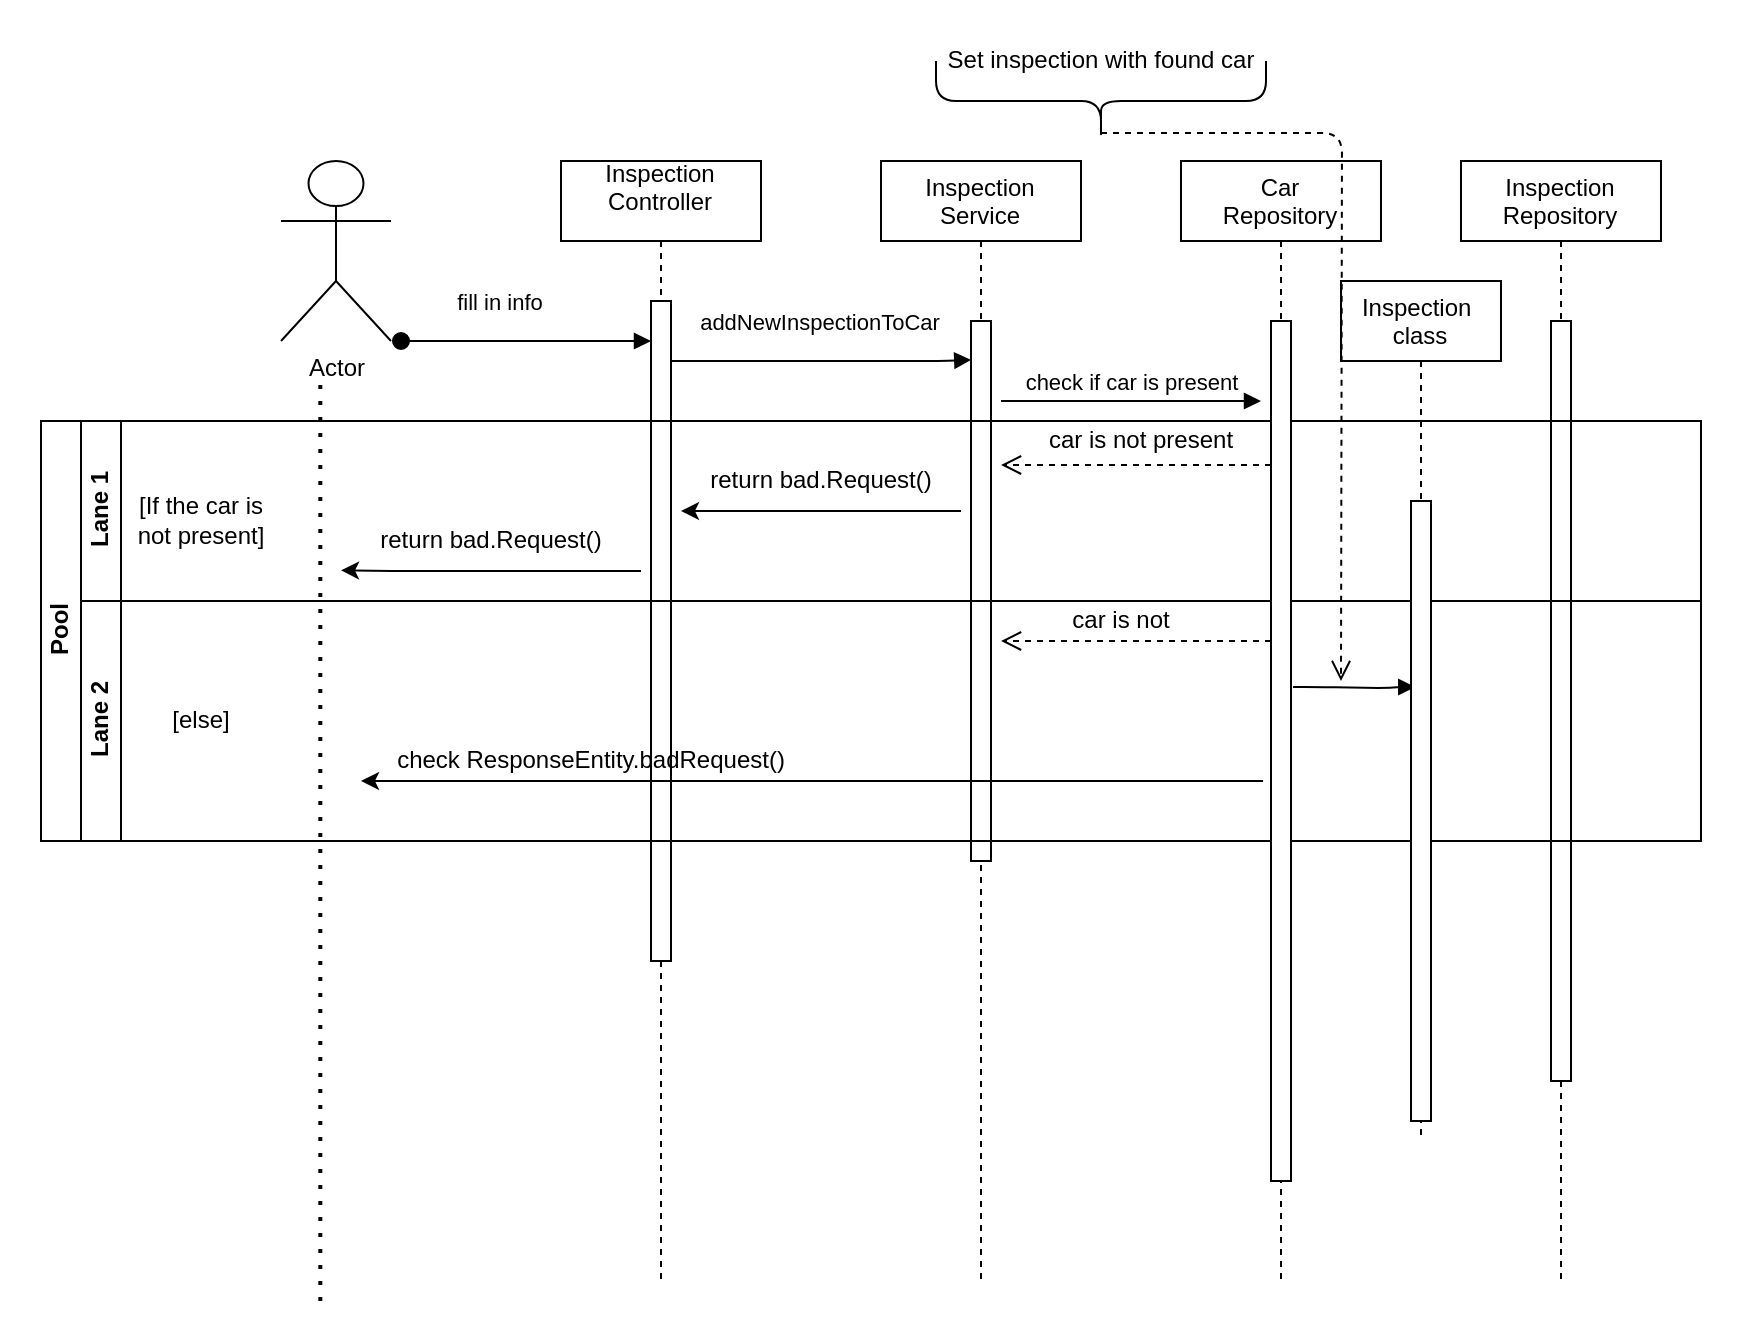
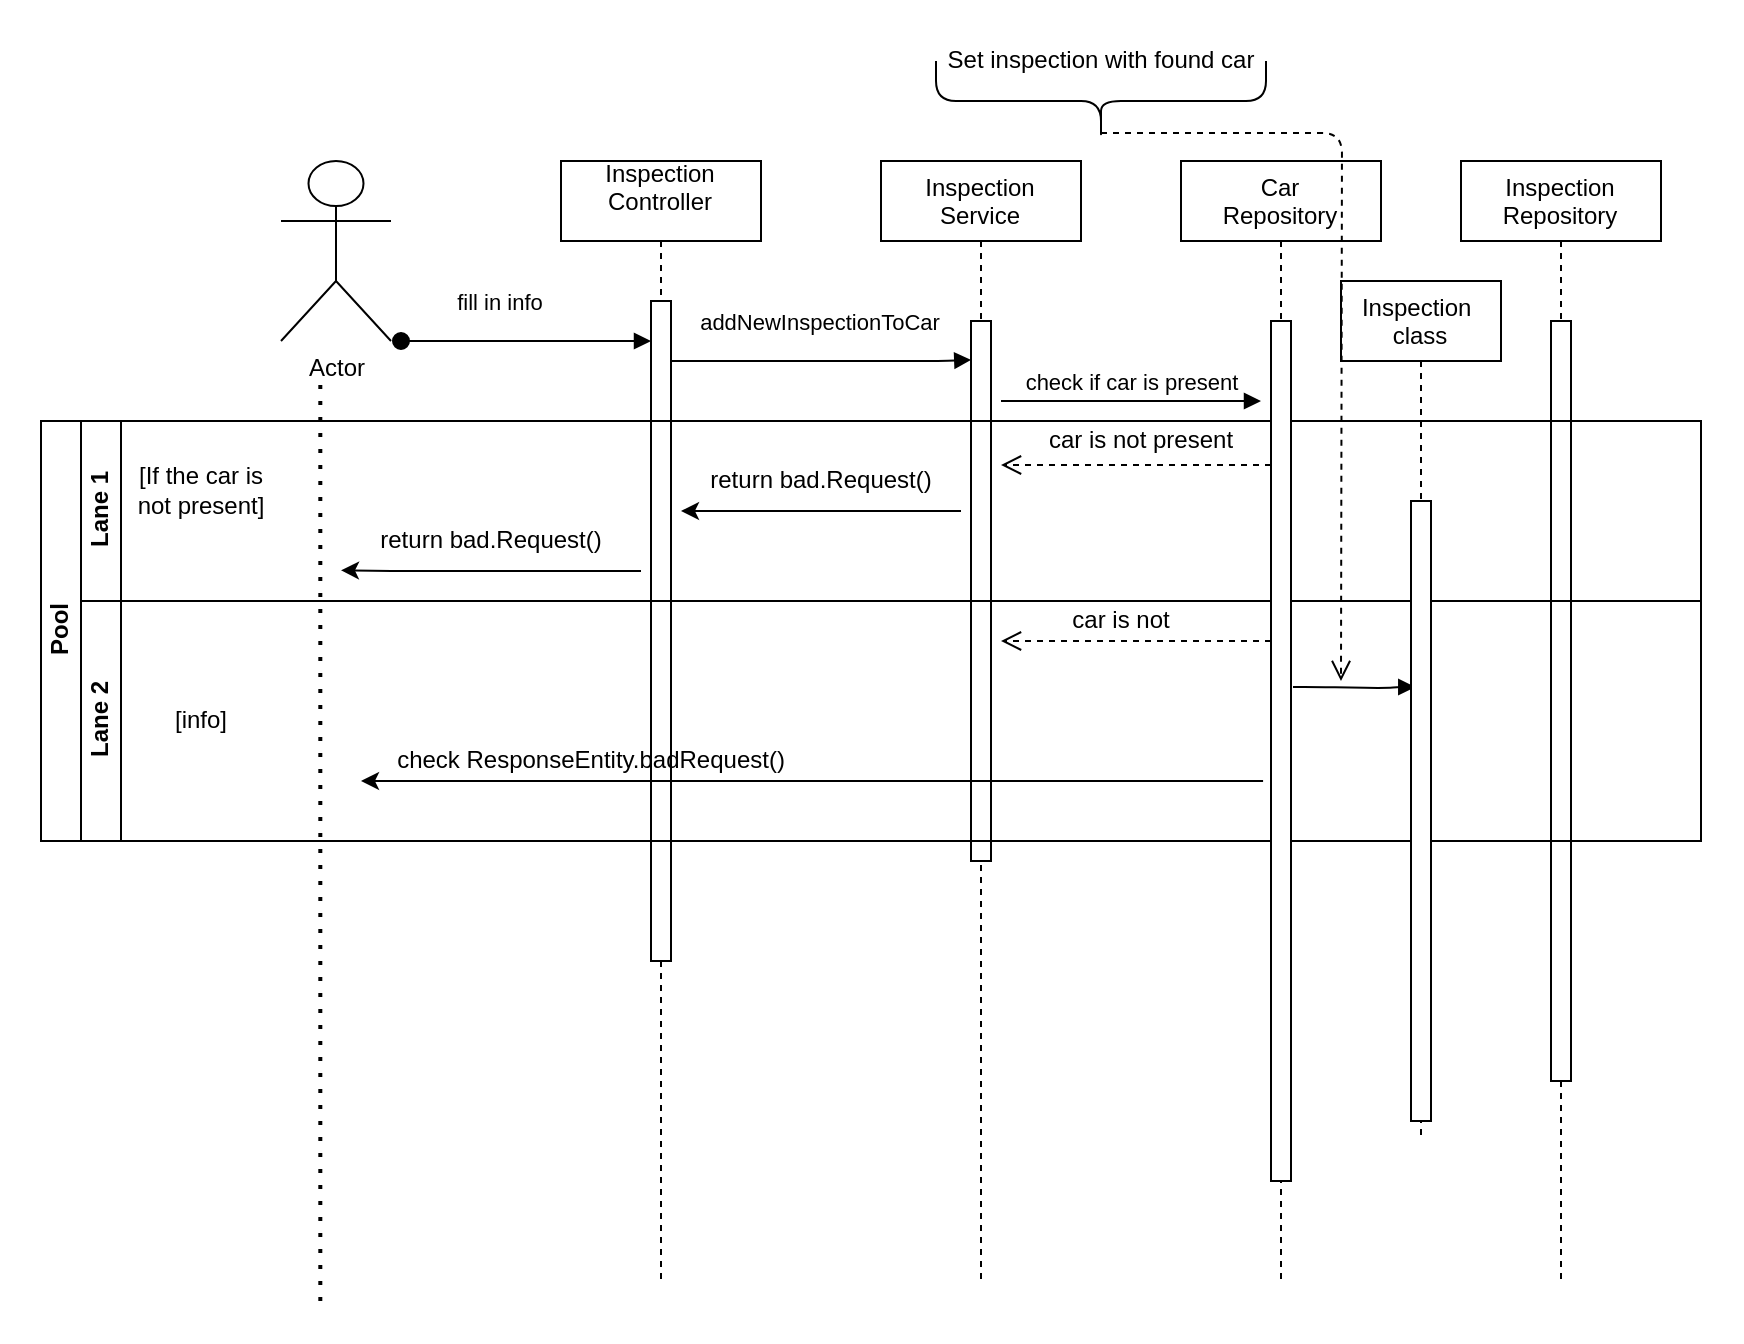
node "[If the car is not present]": moved (201, 521) -> (201, 491)
node "[else]": label "[else]" -> "[info]"
